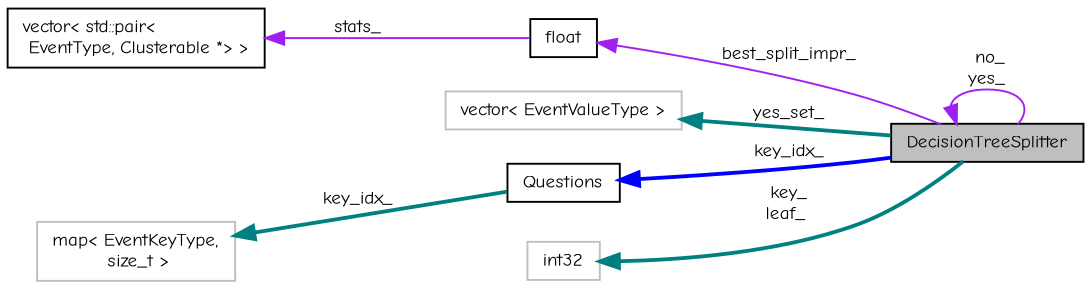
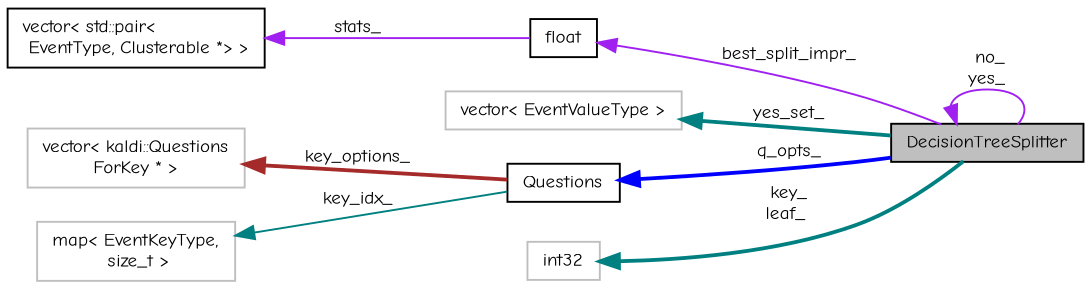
edge "DecisionTreeSplitter" -> "Questions": label " key_idx_" -> " q_opts_"
node "vector< kaldi::Questions ForKey * >": added
edge "Questions" -> "map< EventKeyType, size_t >": style bold -> solid
